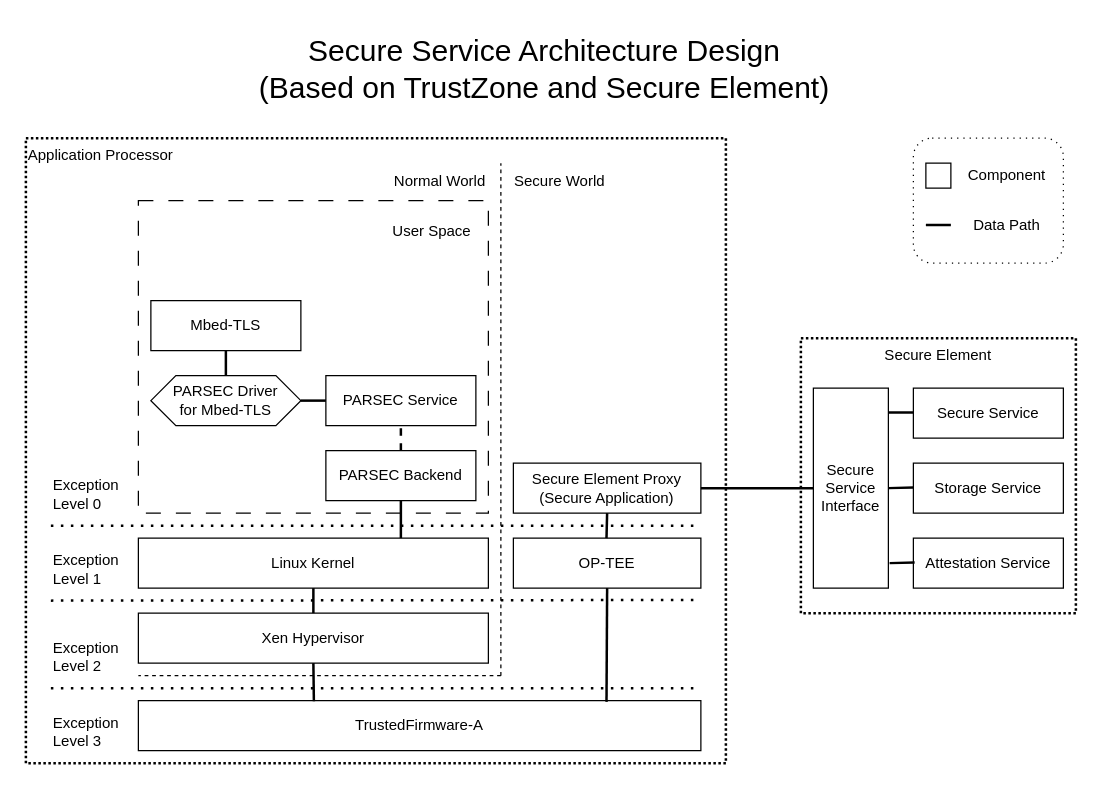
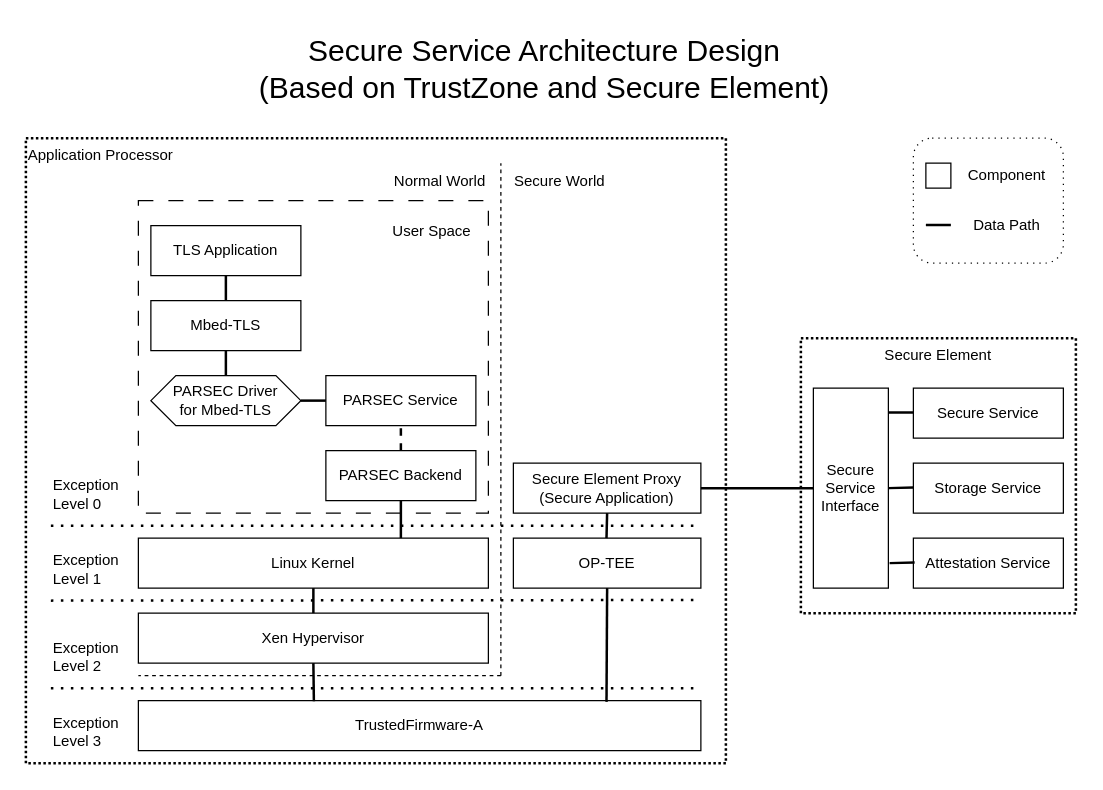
node "TLS Application": added
edge "TLS Application" -- "Mbed-TLS": added
